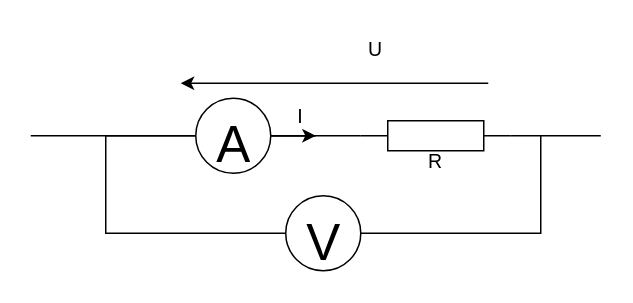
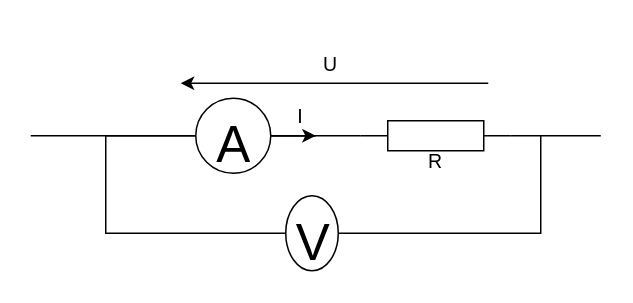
node "U": moved (376, 38) -> (331, 53)
node "V": size 75x75 -> 53x75
